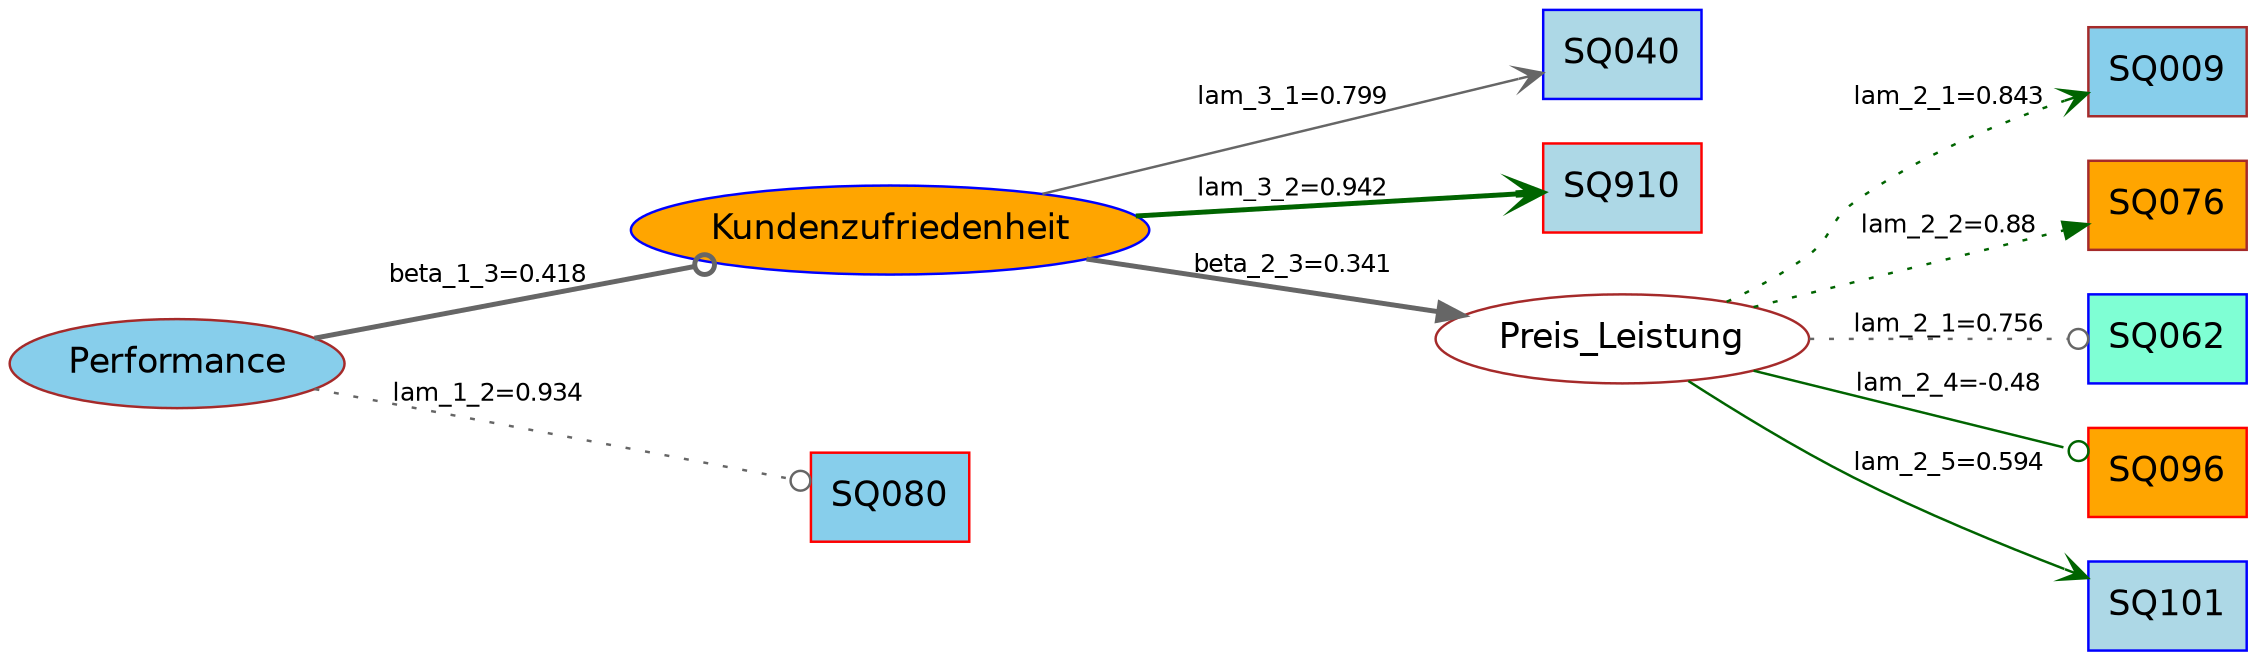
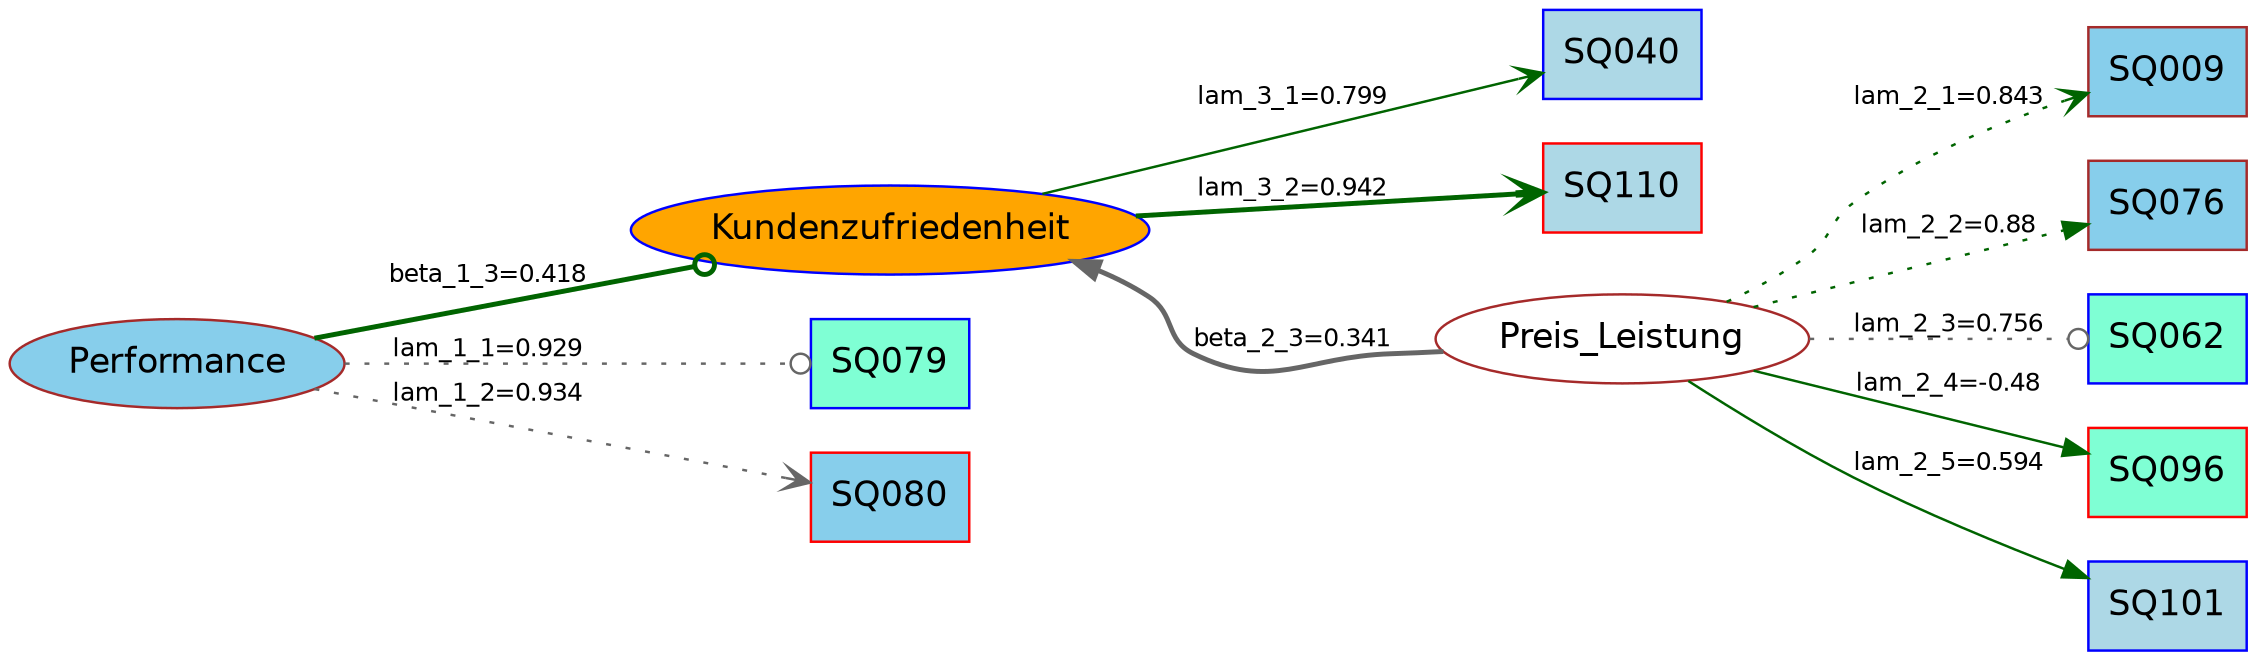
edge "Kundenzufriedenheit" -> "SQ040": color gray40 -> darkgreen
node "SQ910": label "SQ910" -> "SQ110"
node "SQ076": fillcolor orange -> skyblue
edge "Kundenzufriedenheit" -> "Preis_Leistung": reversed
edge "Performance" -> "Kundenzufriedenheit": color gray40 -> darkgreen
edge "Preis_Leistung" -> "SQ062": label "lam_2_1=0.756" -> "lam_2_3=0.756"
node "SQ079": added
edge "Preis_Leistung" -> "SQ096": arrowhead odot -> normal
edge "Performance" -> "SQ080": arrowhead odot -> vee
node "SQ096": fillcolor orange -> aquamarine
edge "Preis_Leistung" -> "SQ101": arrowhead vee -> normal
